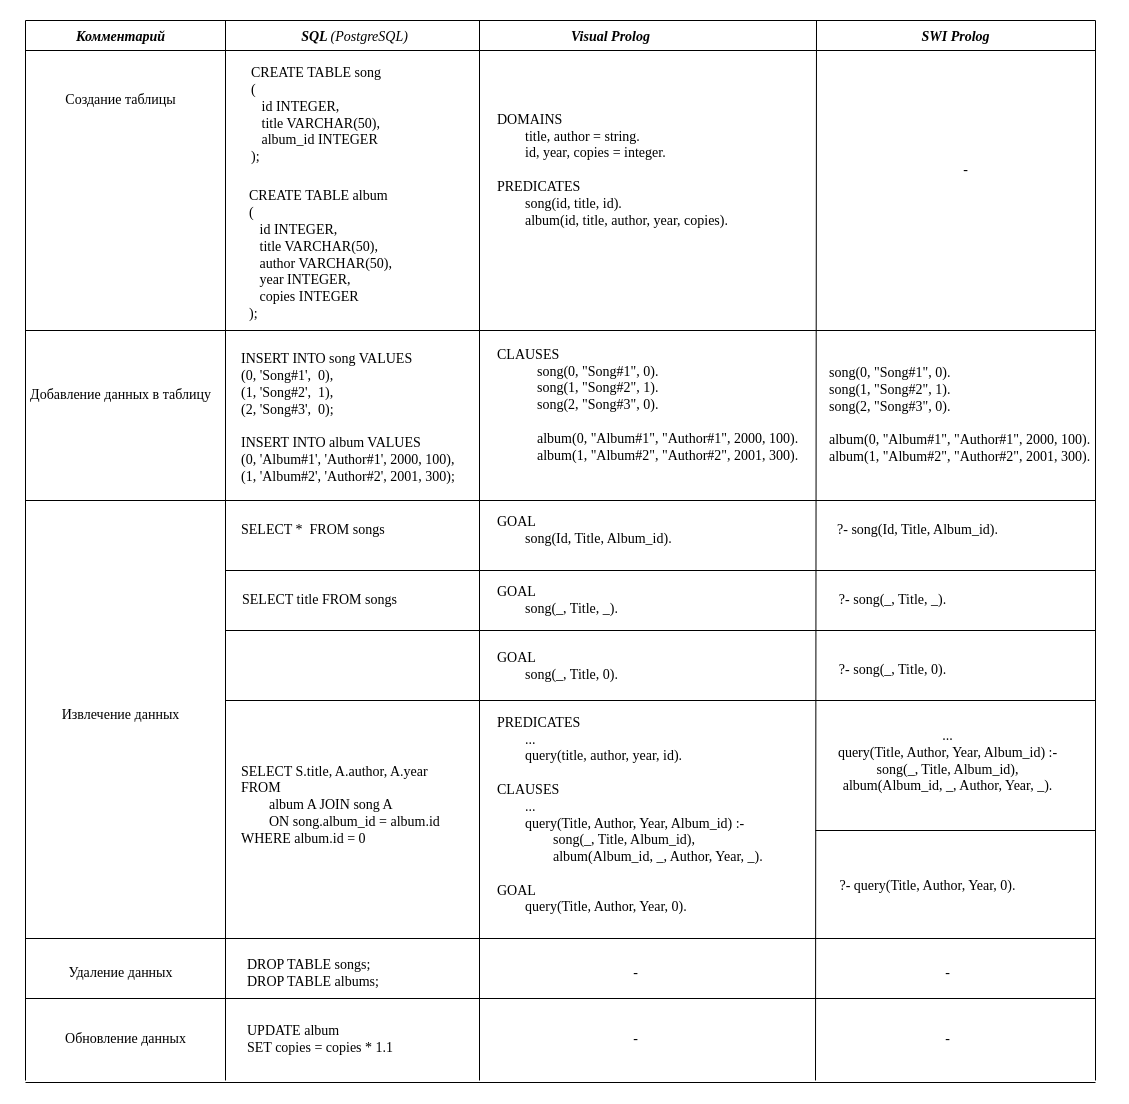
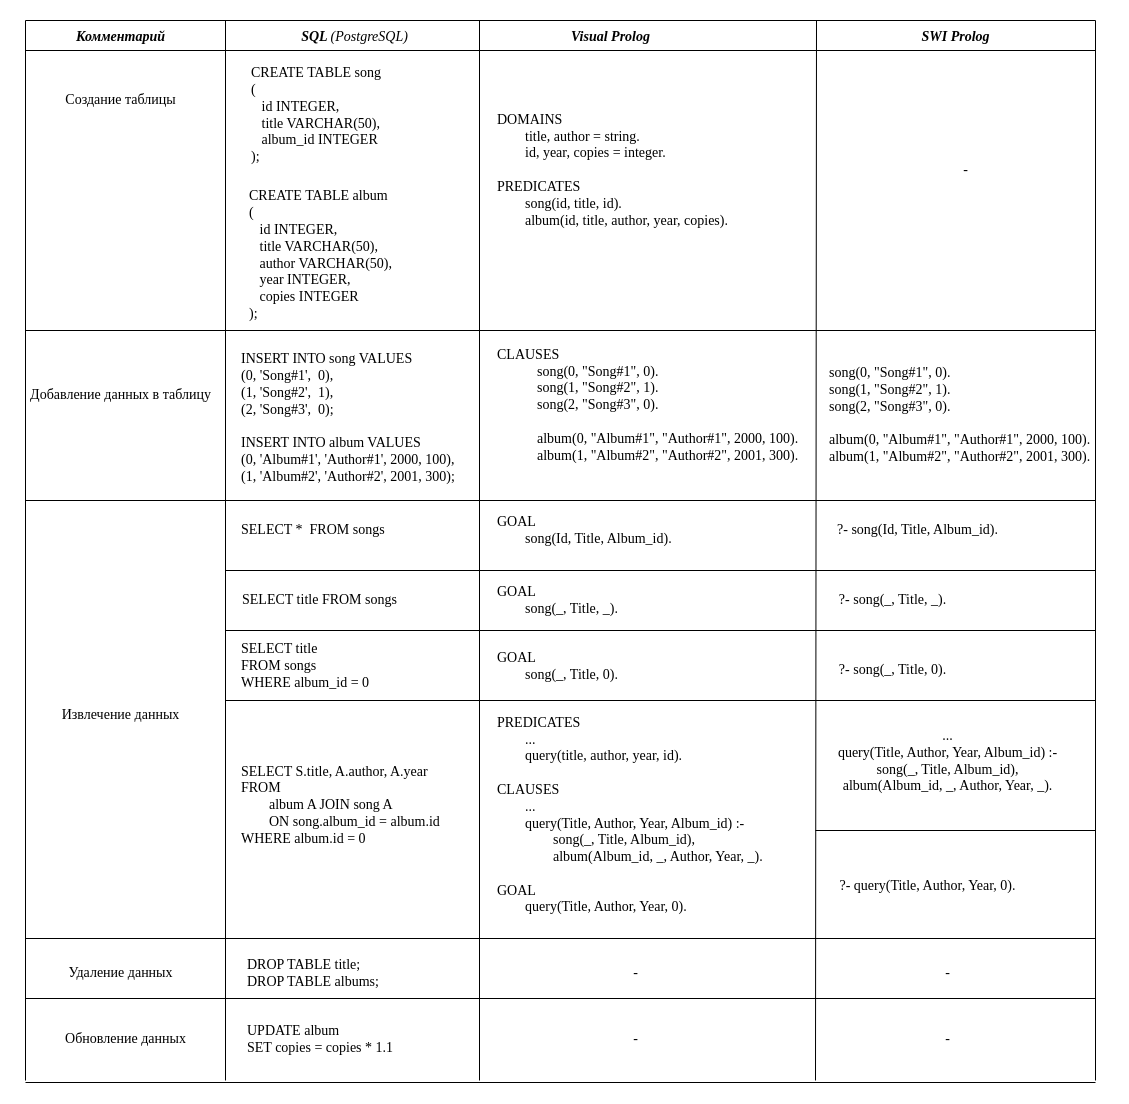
node "SELECT title FROM songs WHERE album_id = 0": added
node "DROP TABLE songs; DROP TABLE albums;": label "DROP TABLE songs; DROP TABLE albums;" -> "DROP TABLE title; DROP TABLE albums;"
